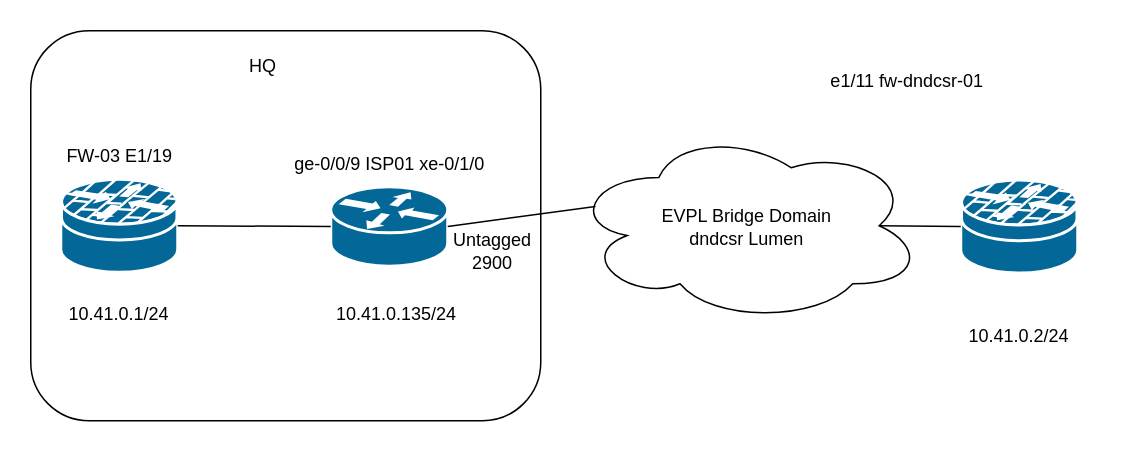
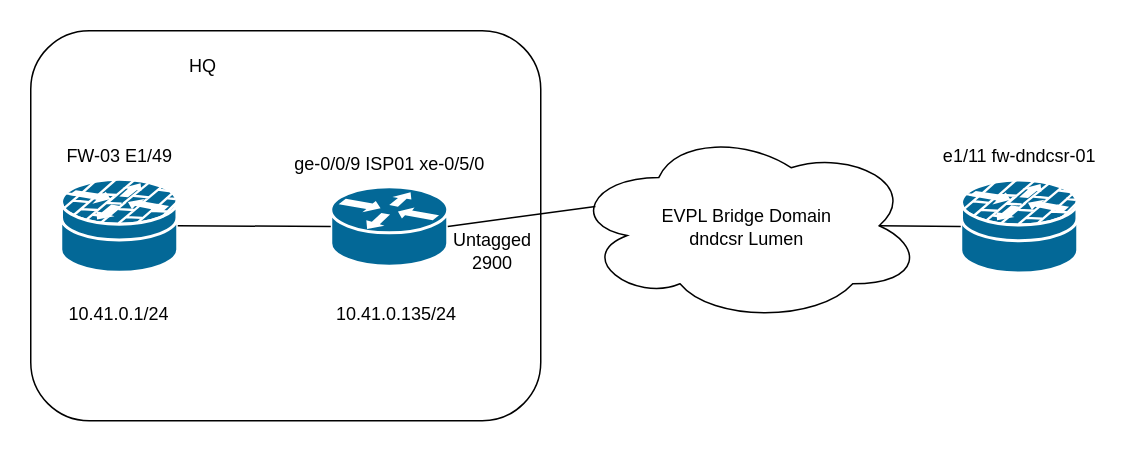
node "HQ": moved (263, 67) -> (203, 67)
node "e1/11 fw-dndcsr-01": moved (907, 82) -> (1019, 157)
node "FW-03 E1/19": label "FW-03 E1/19" -> "FW-03 E1/49"
node "ge-0/0/9 ISP01 xe-0/1/0": label "ge-0/0/9 ISP01 xe-0/1/0" -> "ge-0/0/9 ISP01 xe-0/5/0"
node "10.41.0.2/24": removed
